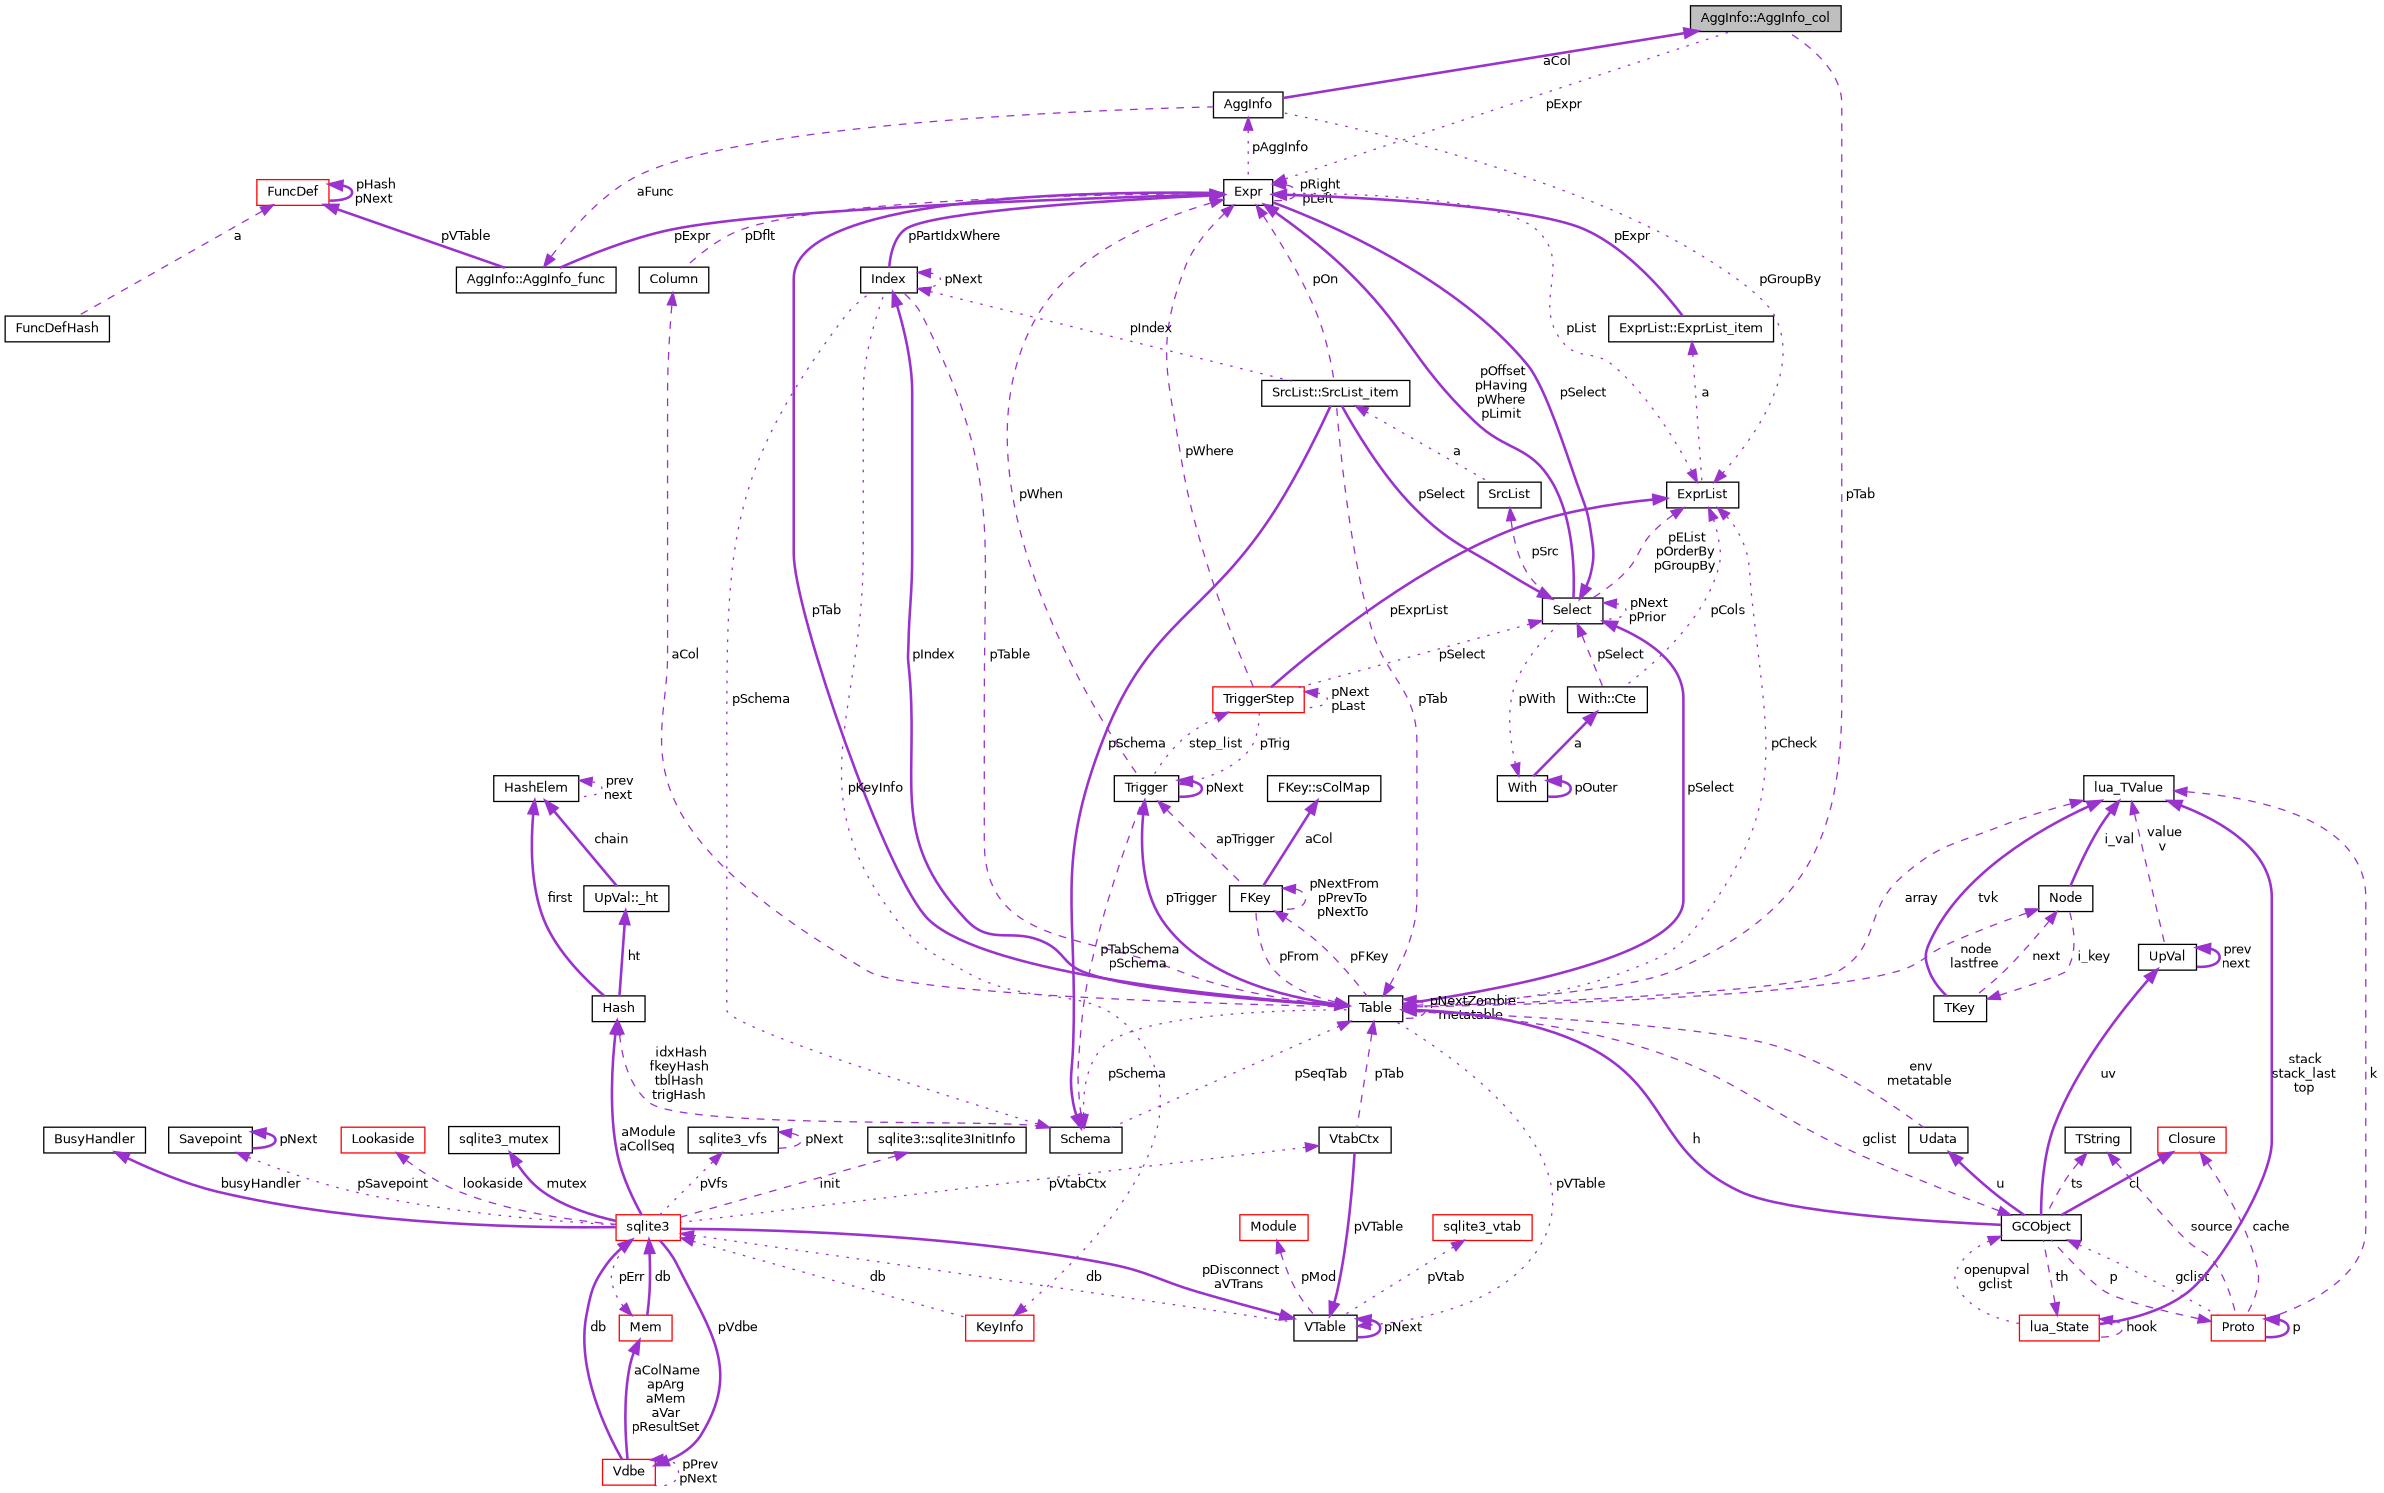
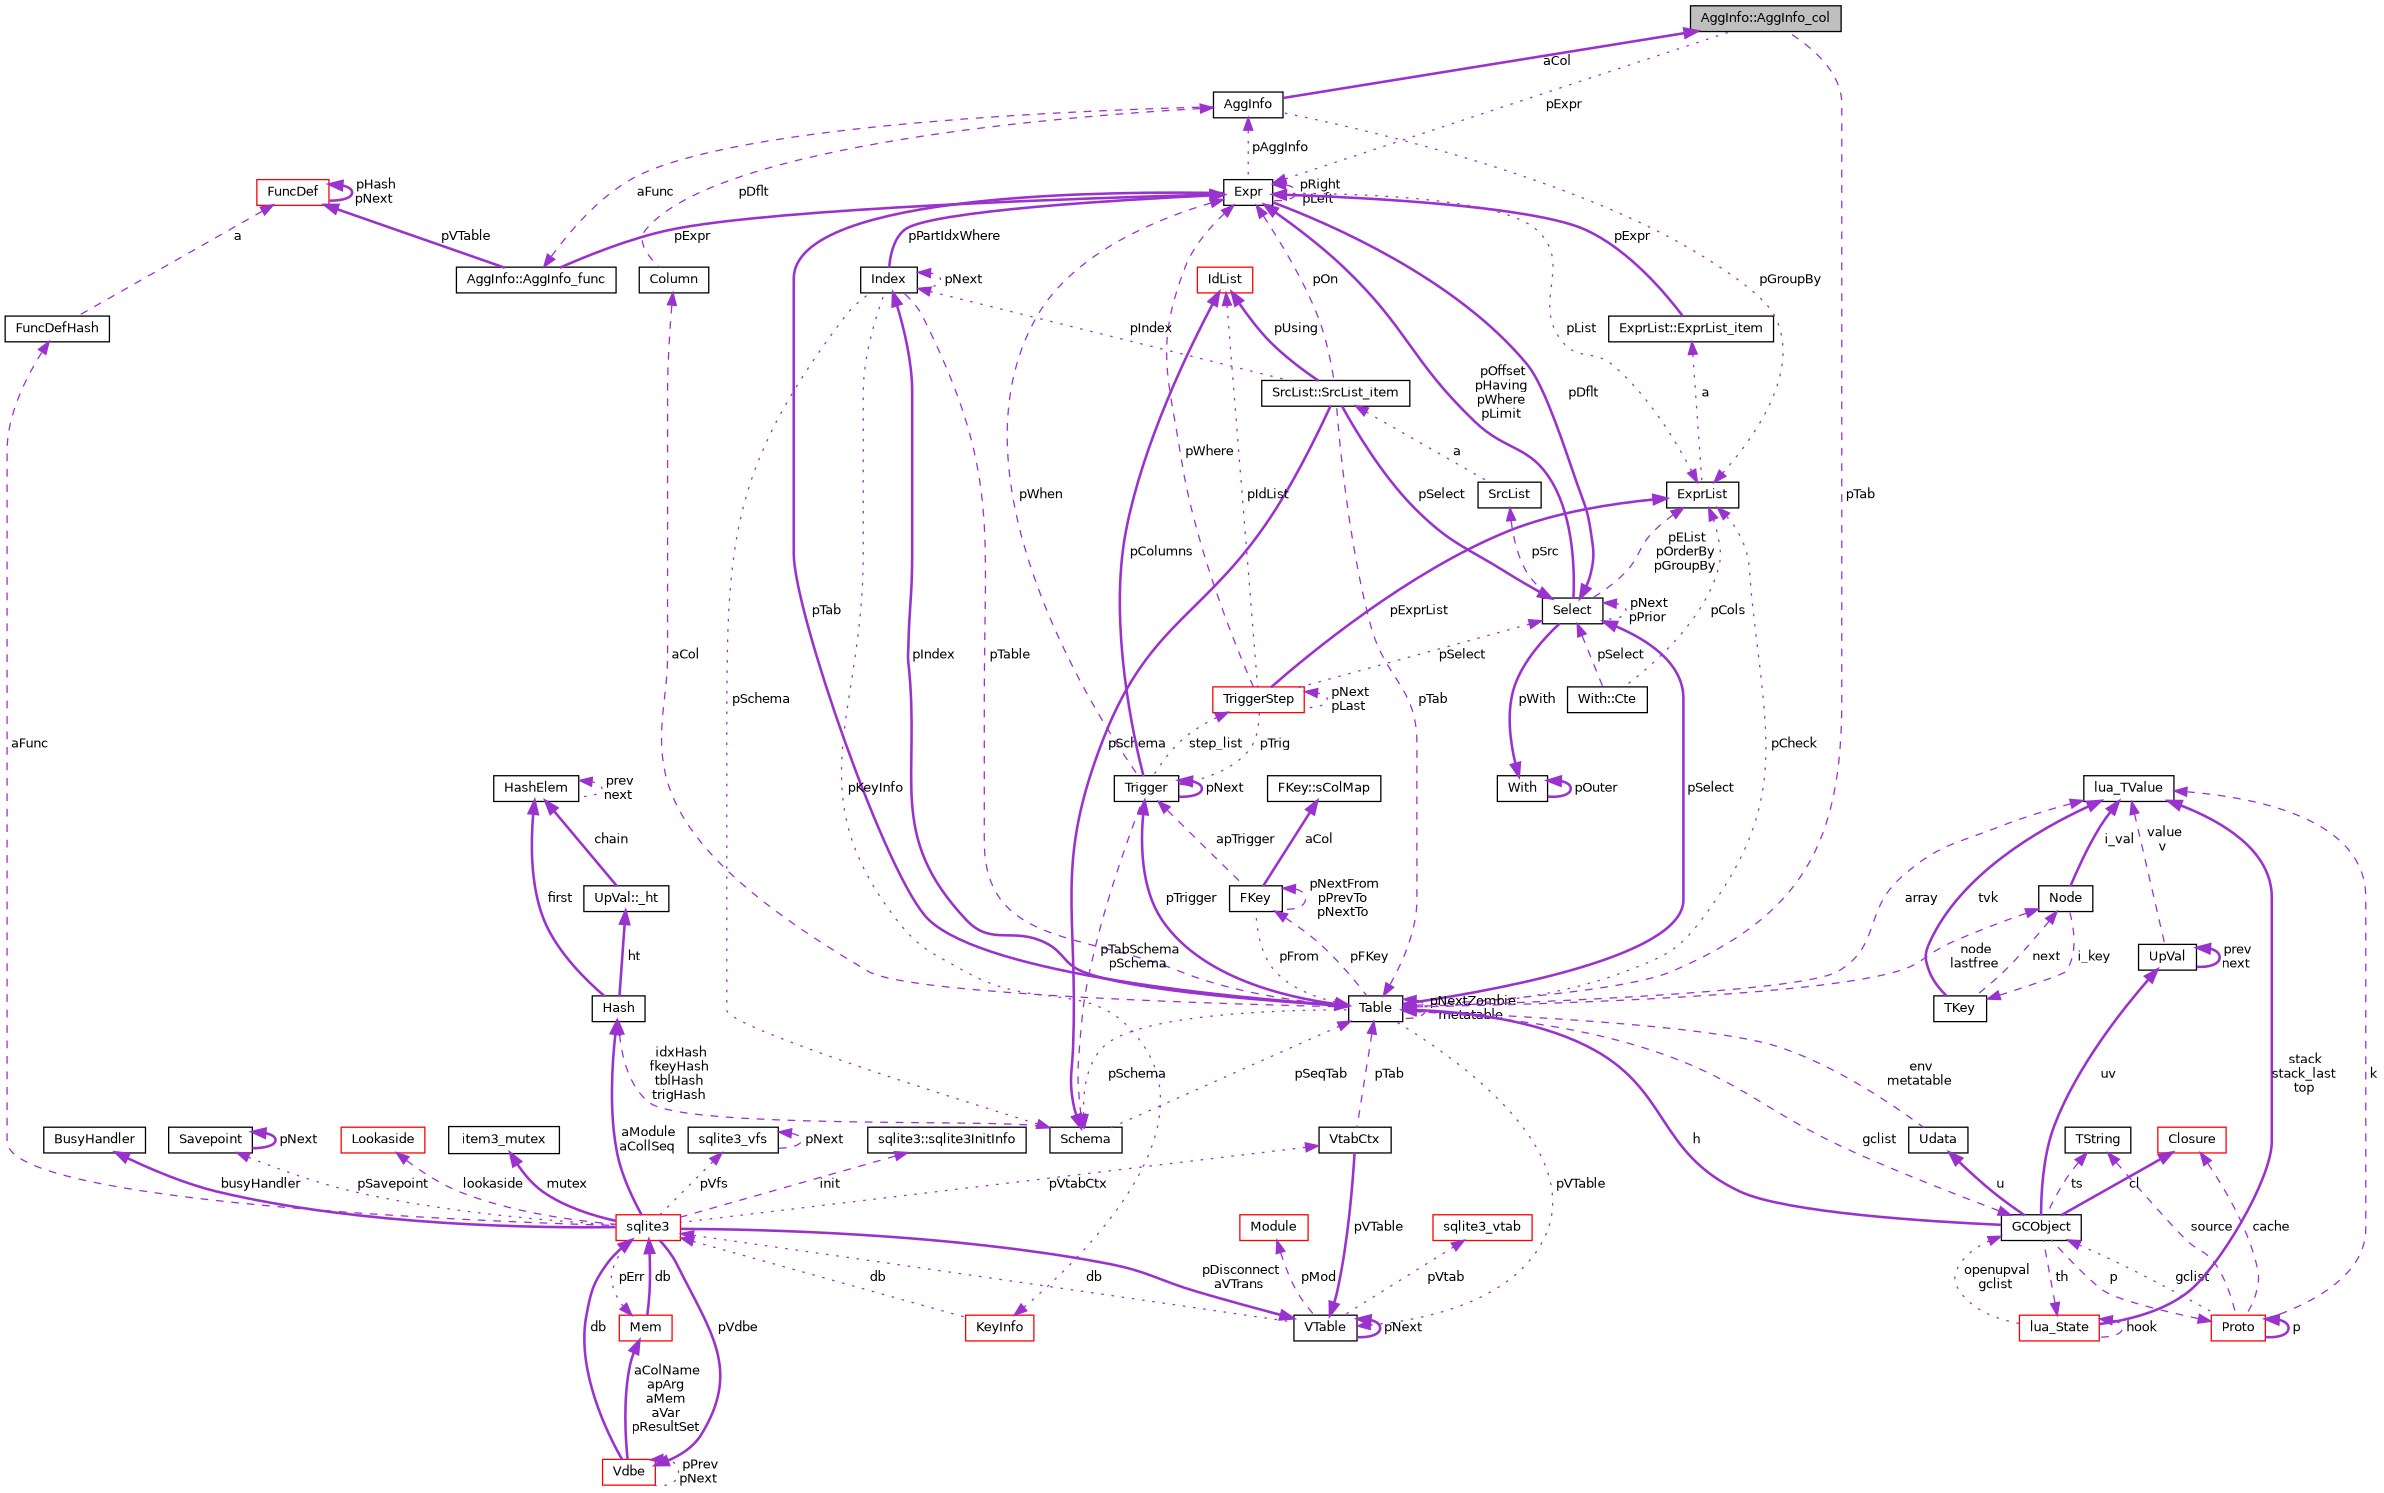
edge "Column" -> "Expr": now "Column" -> "AggInfo"
node "IdList": added
edge "Expr" -> "Select": label " pSelect" -> " pDflt"
edge "Select" -> "With": style dotted -> bold
edge "With" -> "With::Cte": removed, label "a"
edge "FKey" -> "Table": style dashed -> dotted
edge "sqlite3" -> "FuncDefHash": added, label "aFunc"
node "sqlite3_mutex": label "sqlite3_mutex" -> "item3_mutex"
